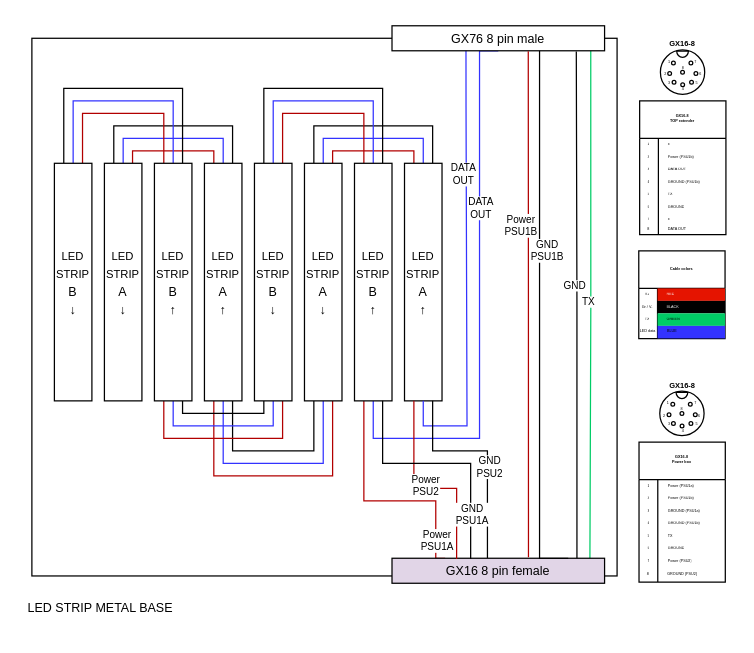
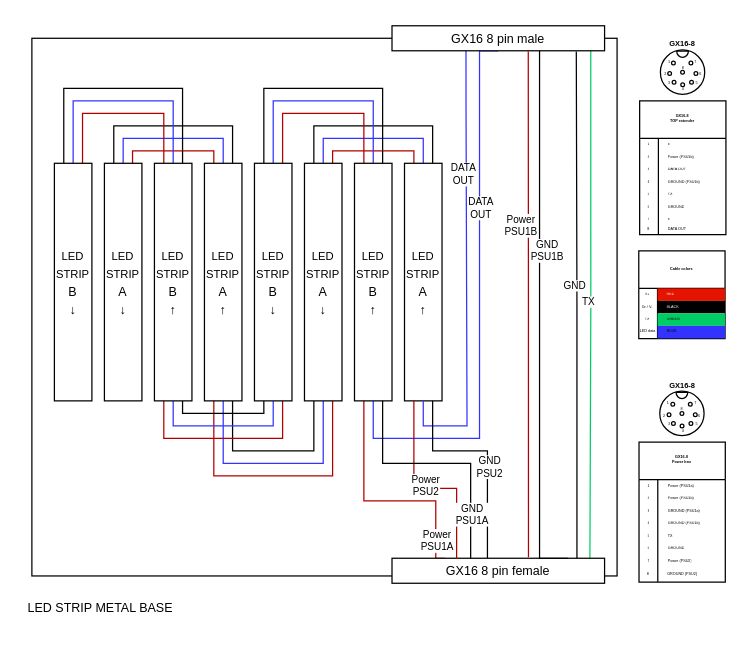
node "GX76 8 pin male": label "GX76 8 pin male" -> "GX16 8 pin male"
node "GX16 8 pin female": fillcolor #e1d5e7 -> #ffffff
